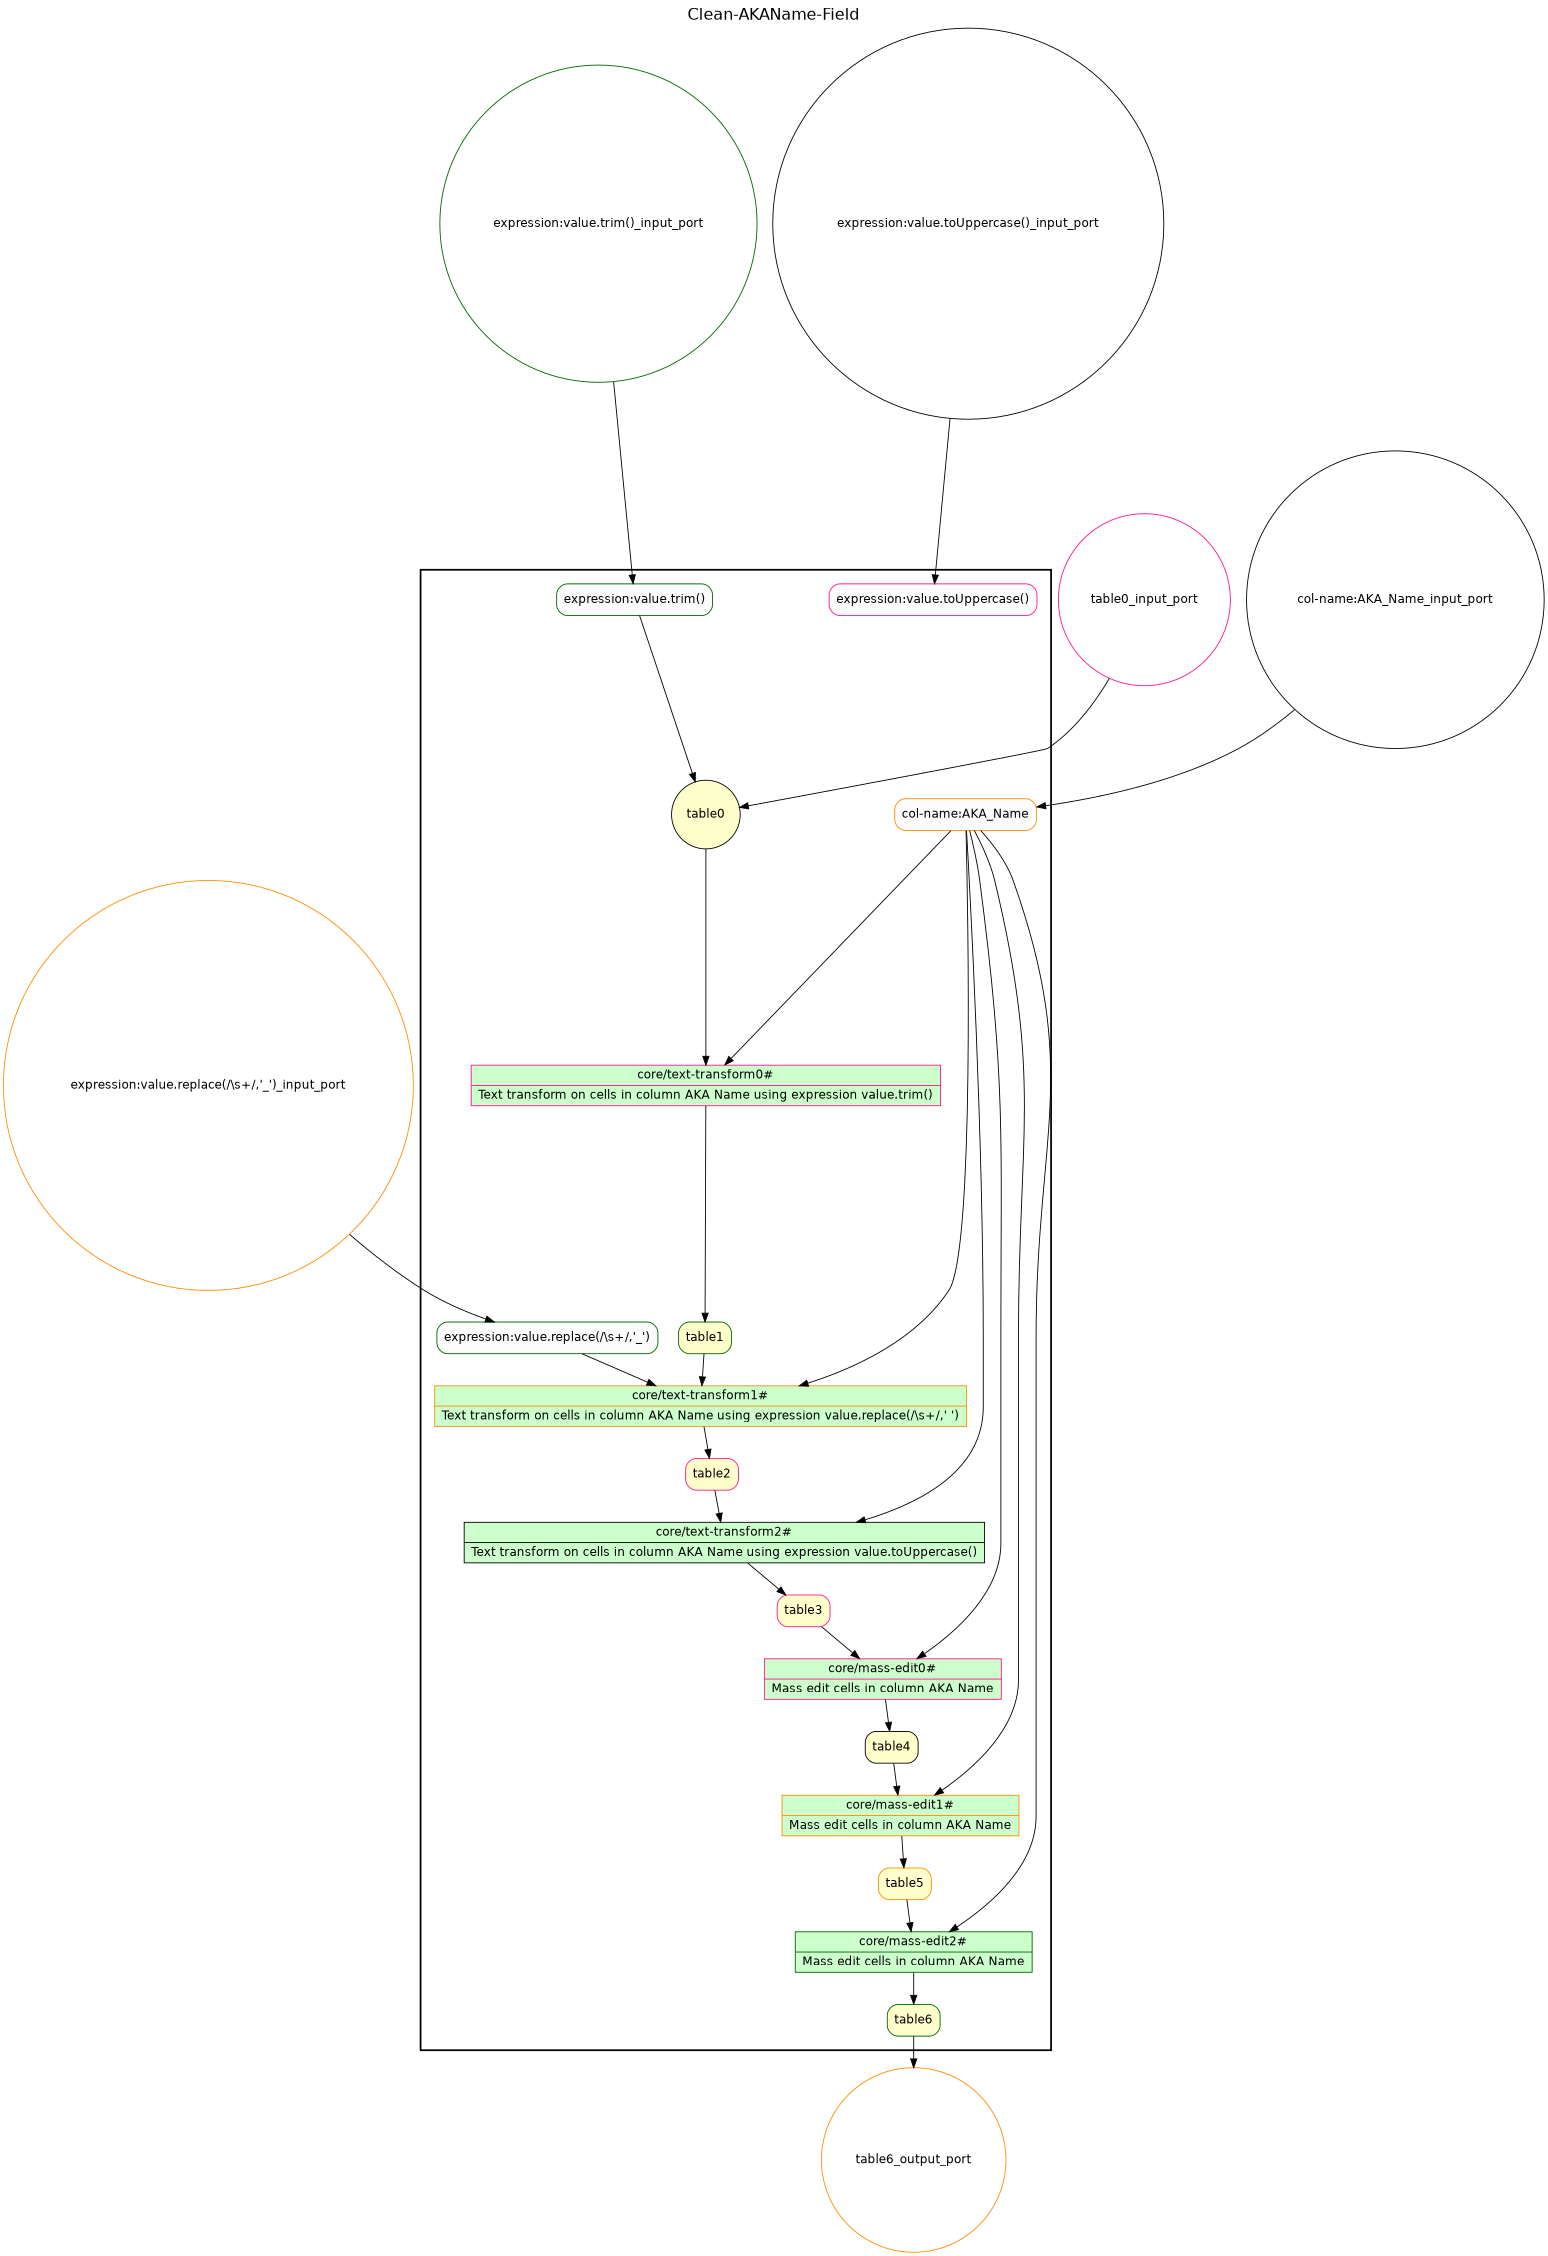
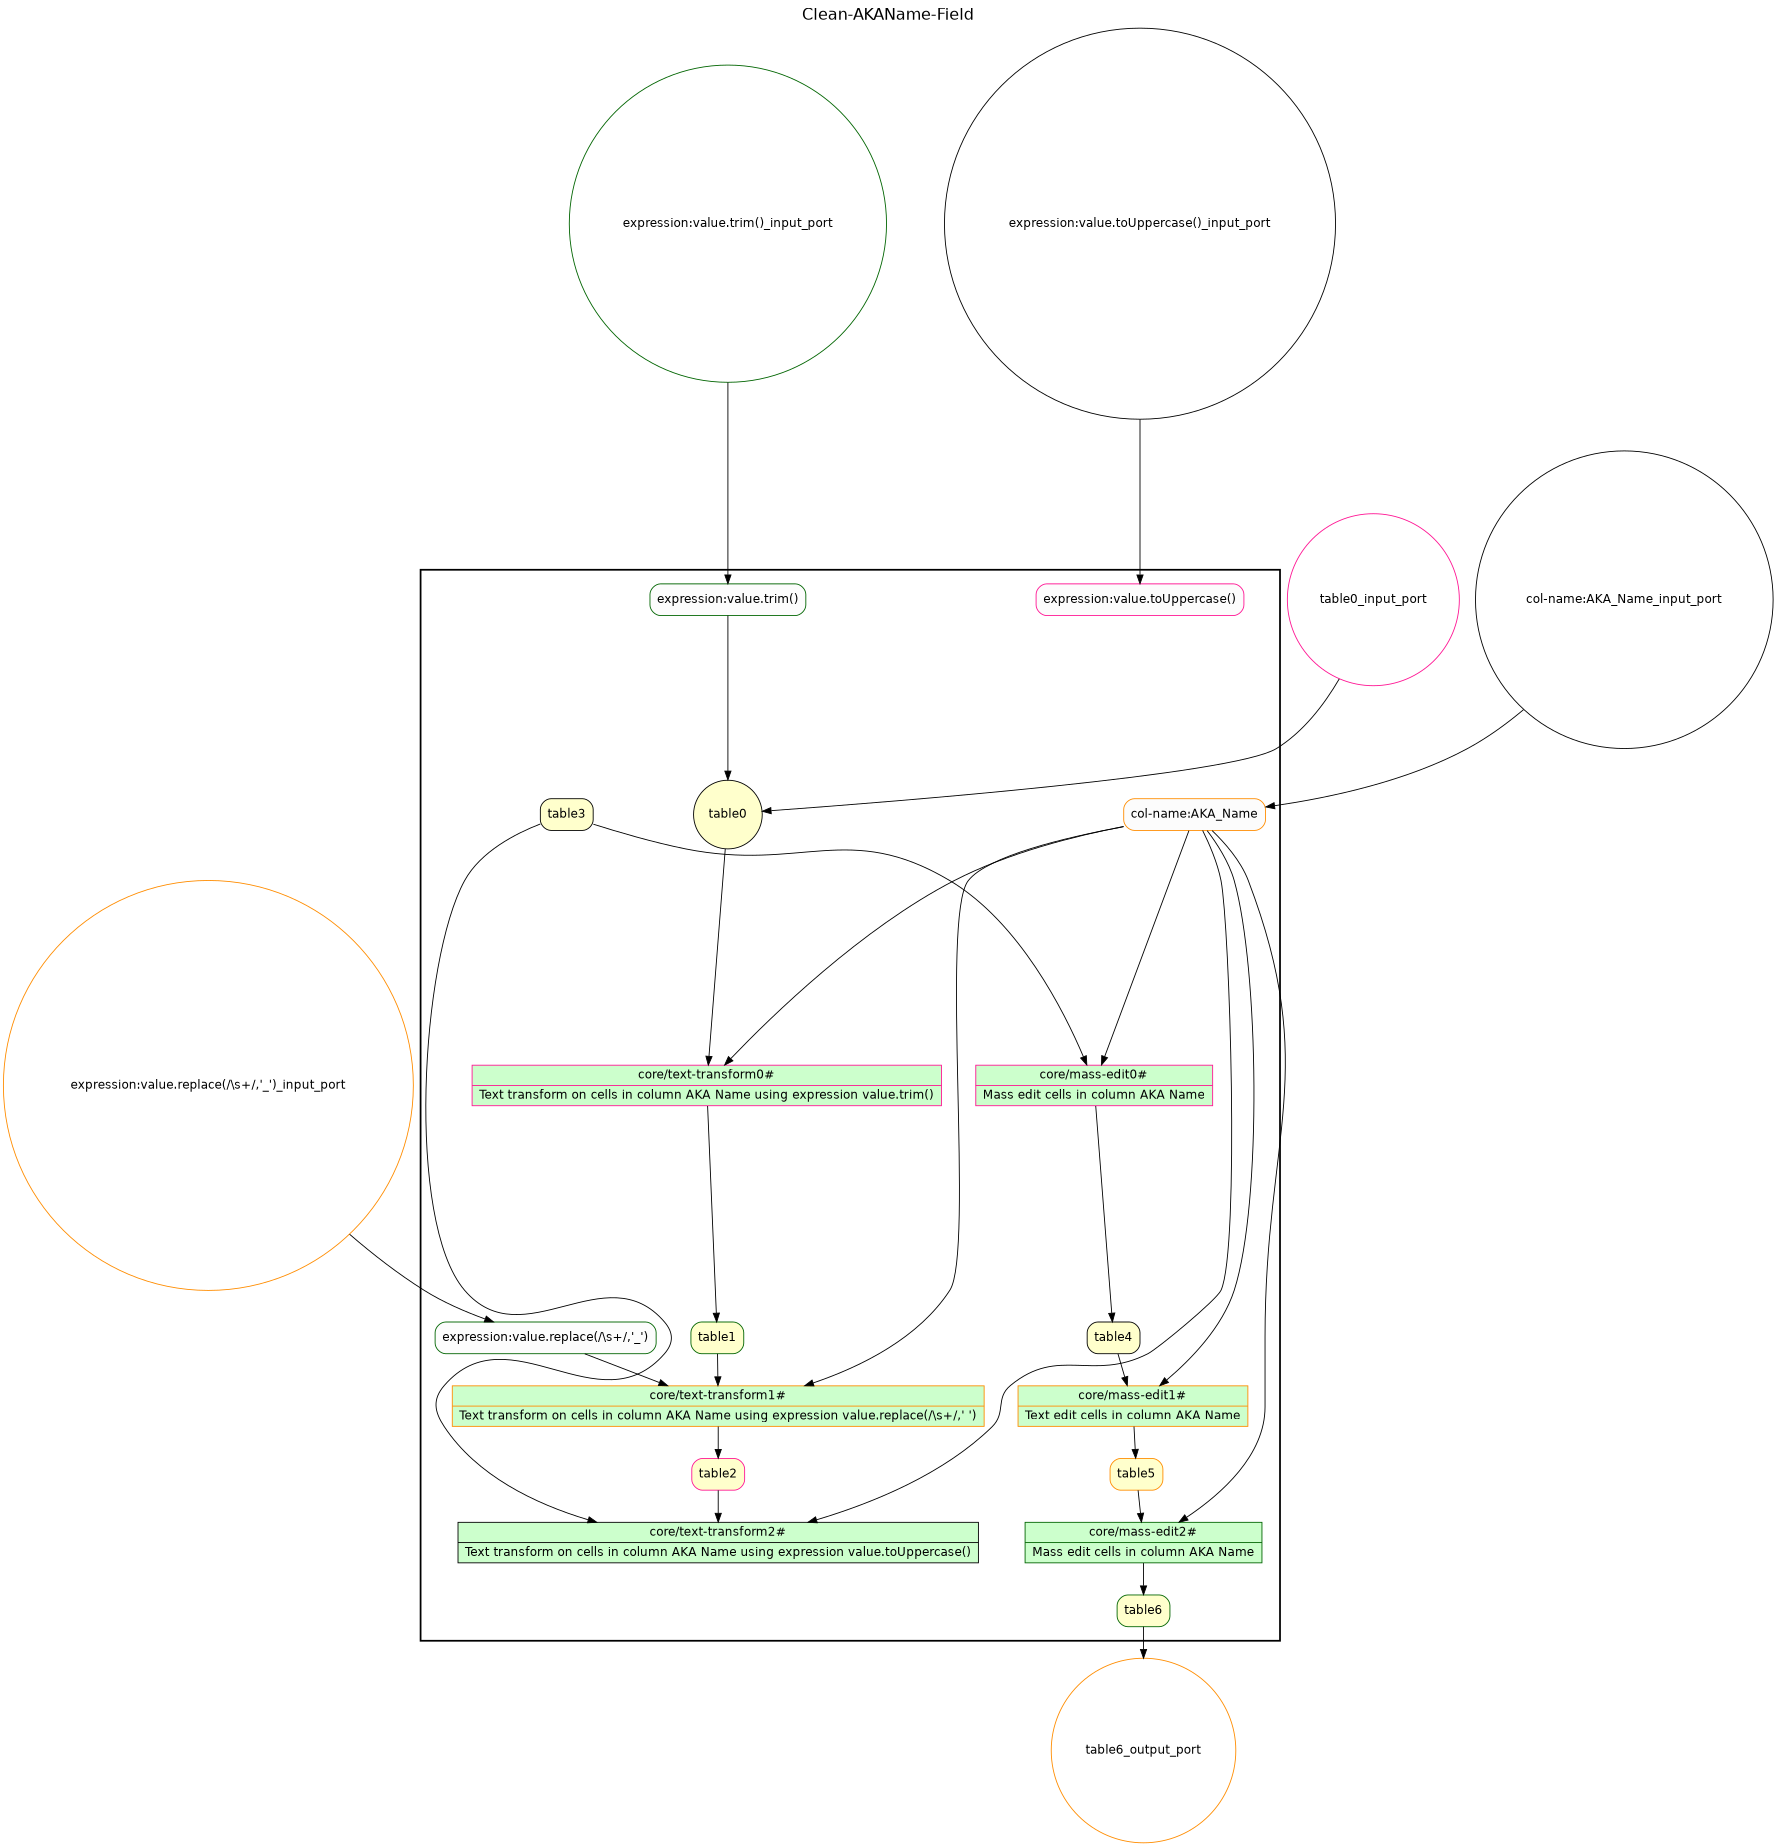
edge "core/text-transform2#" -> "table3": reversed
node "table3": color deeppink -> black
node "core/mass-edit1#": text "Mass edit cells in column AKA Name" -> "Text edit cells in column AKA Name"
